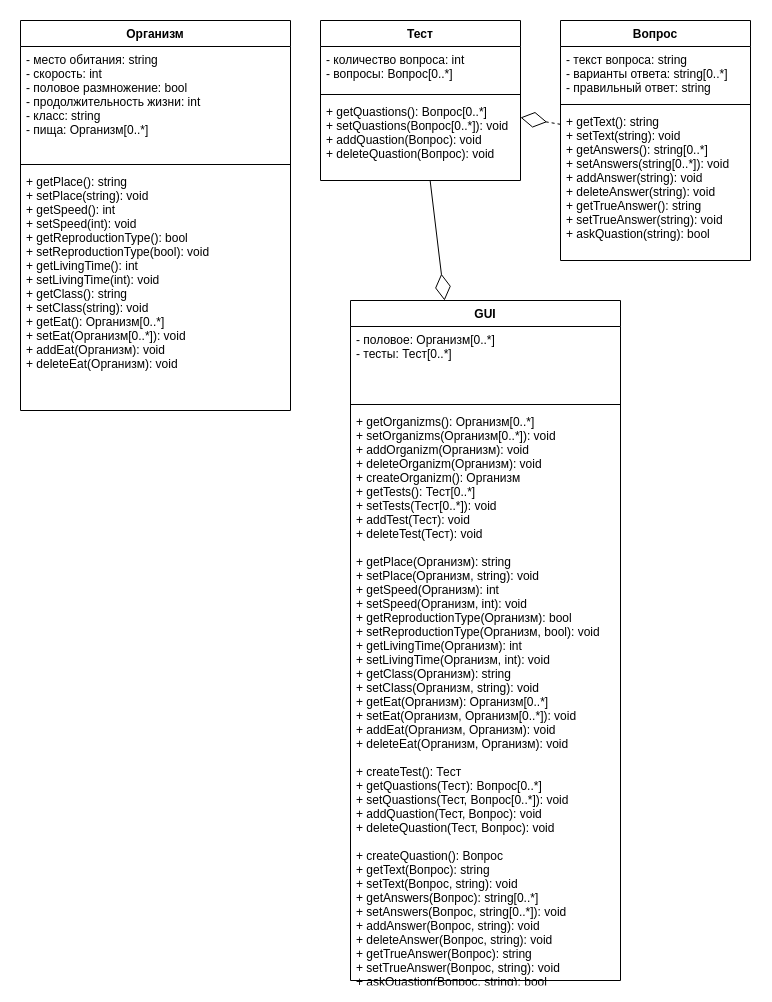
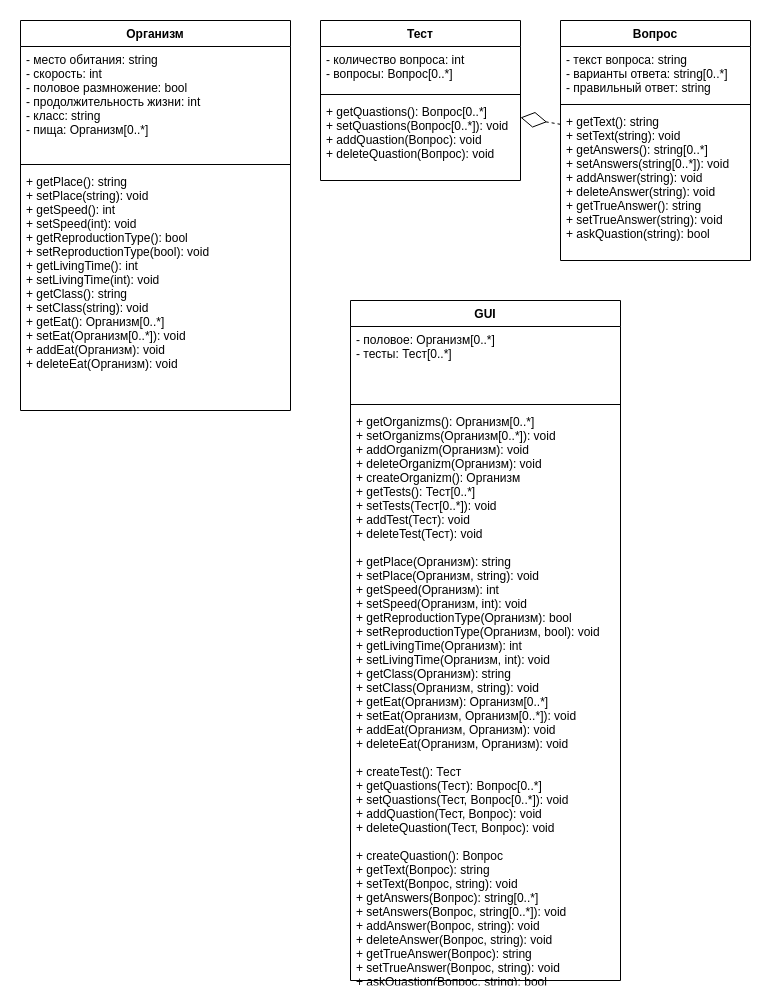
edge "Тест" -> "GUI": removed
